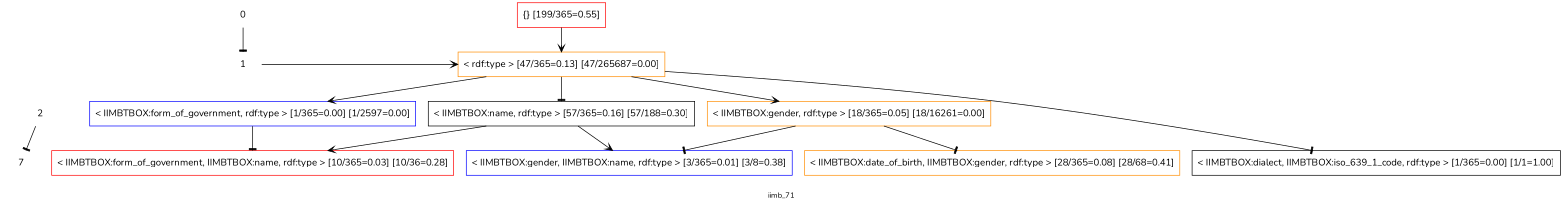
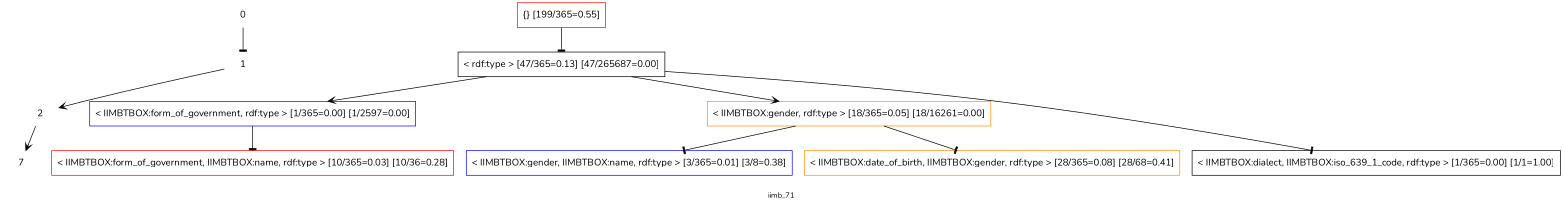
edge "{} [199/365=0.55]" -> "< rdf:type > [47/365=0.13] [47/265687=0.00]": arrowhead vee -> tee
edge "1" -> "< rdf:type > [47/365=0.13] [47/265687=0.00]": now "1" -> "2"
node "< rdf:type > [47/365=0.13] [47/265687=0.00]": color darkorange -> black
node "< IIMBTBOX:name, rdf:type > [57/365=0.16] [57/188=0.30]": removed
edge "2" -> "7": arrowhead tee -> vee
